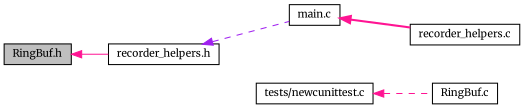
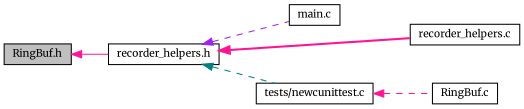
edge "recorder_helpers.c" -> "main.c": now "recorder_helpers.c" -> "recorder_helpers.h"
edge "tests/newcunittest.c" -> "recorder_helpers.h": added
